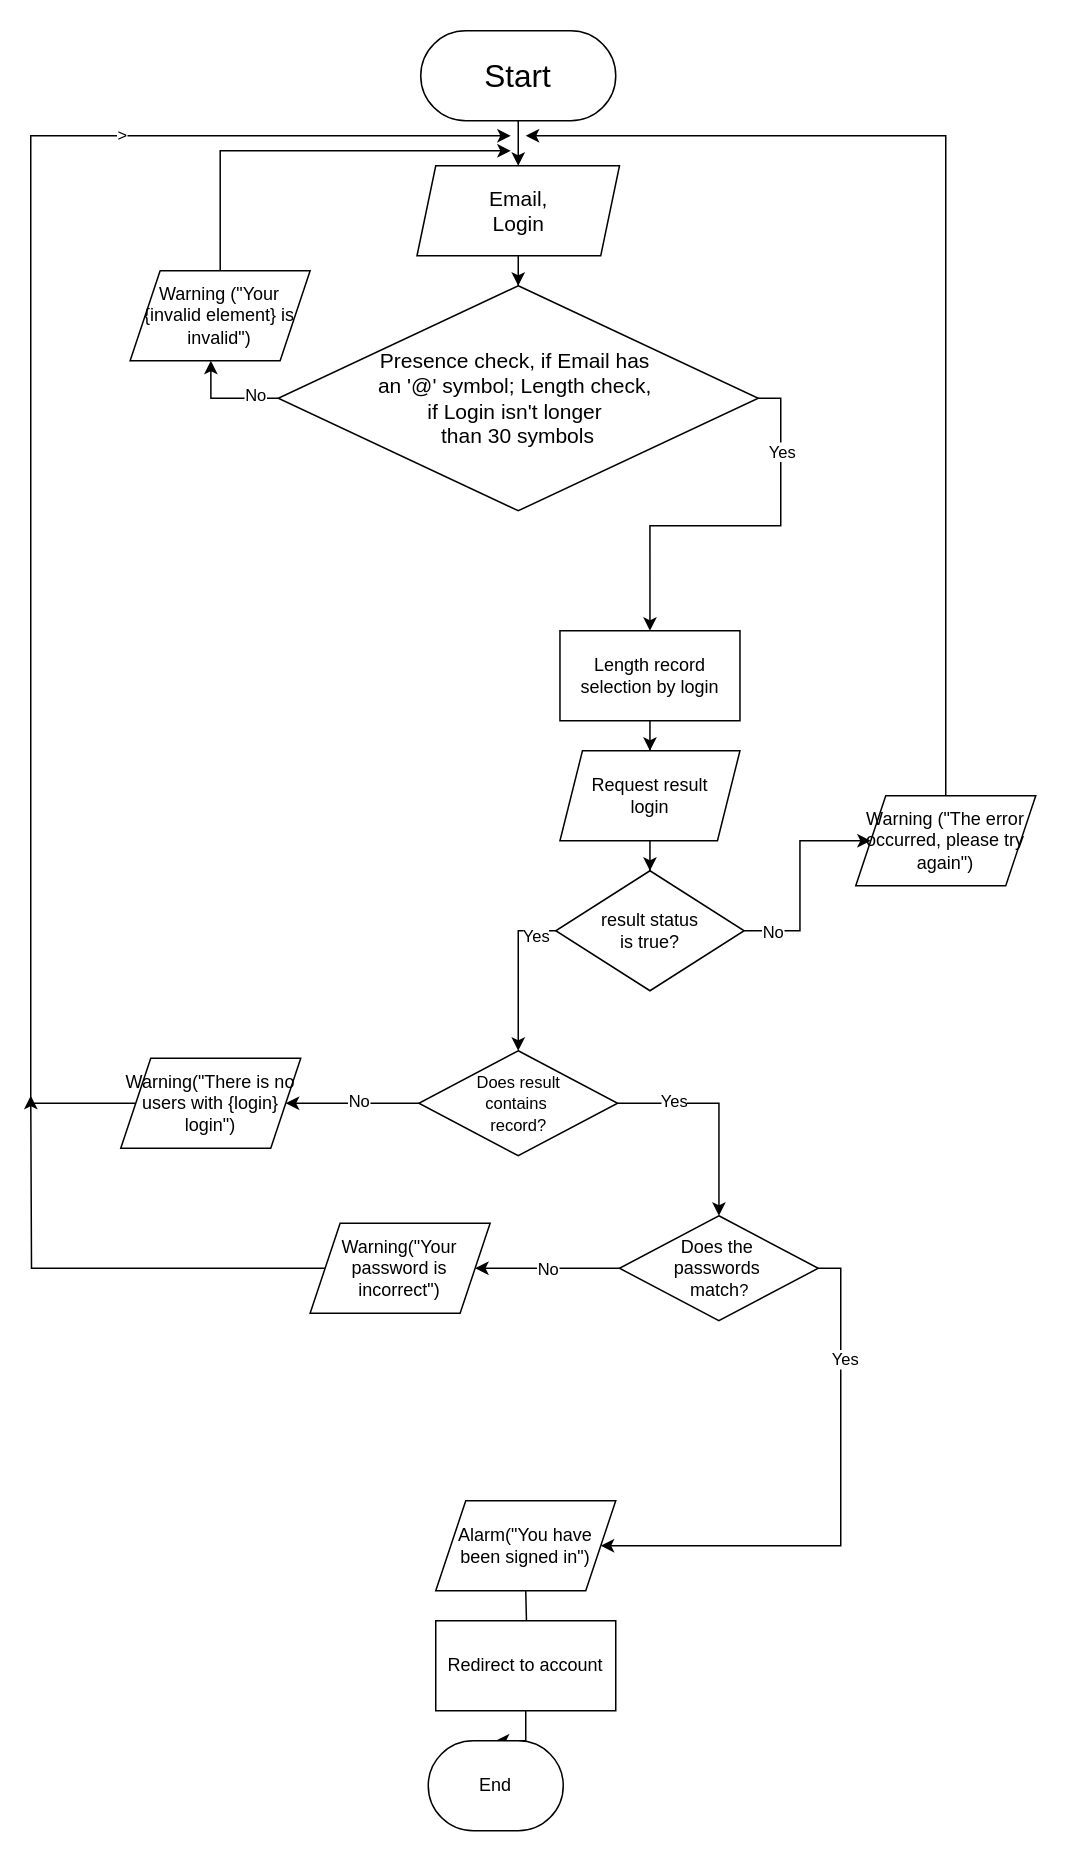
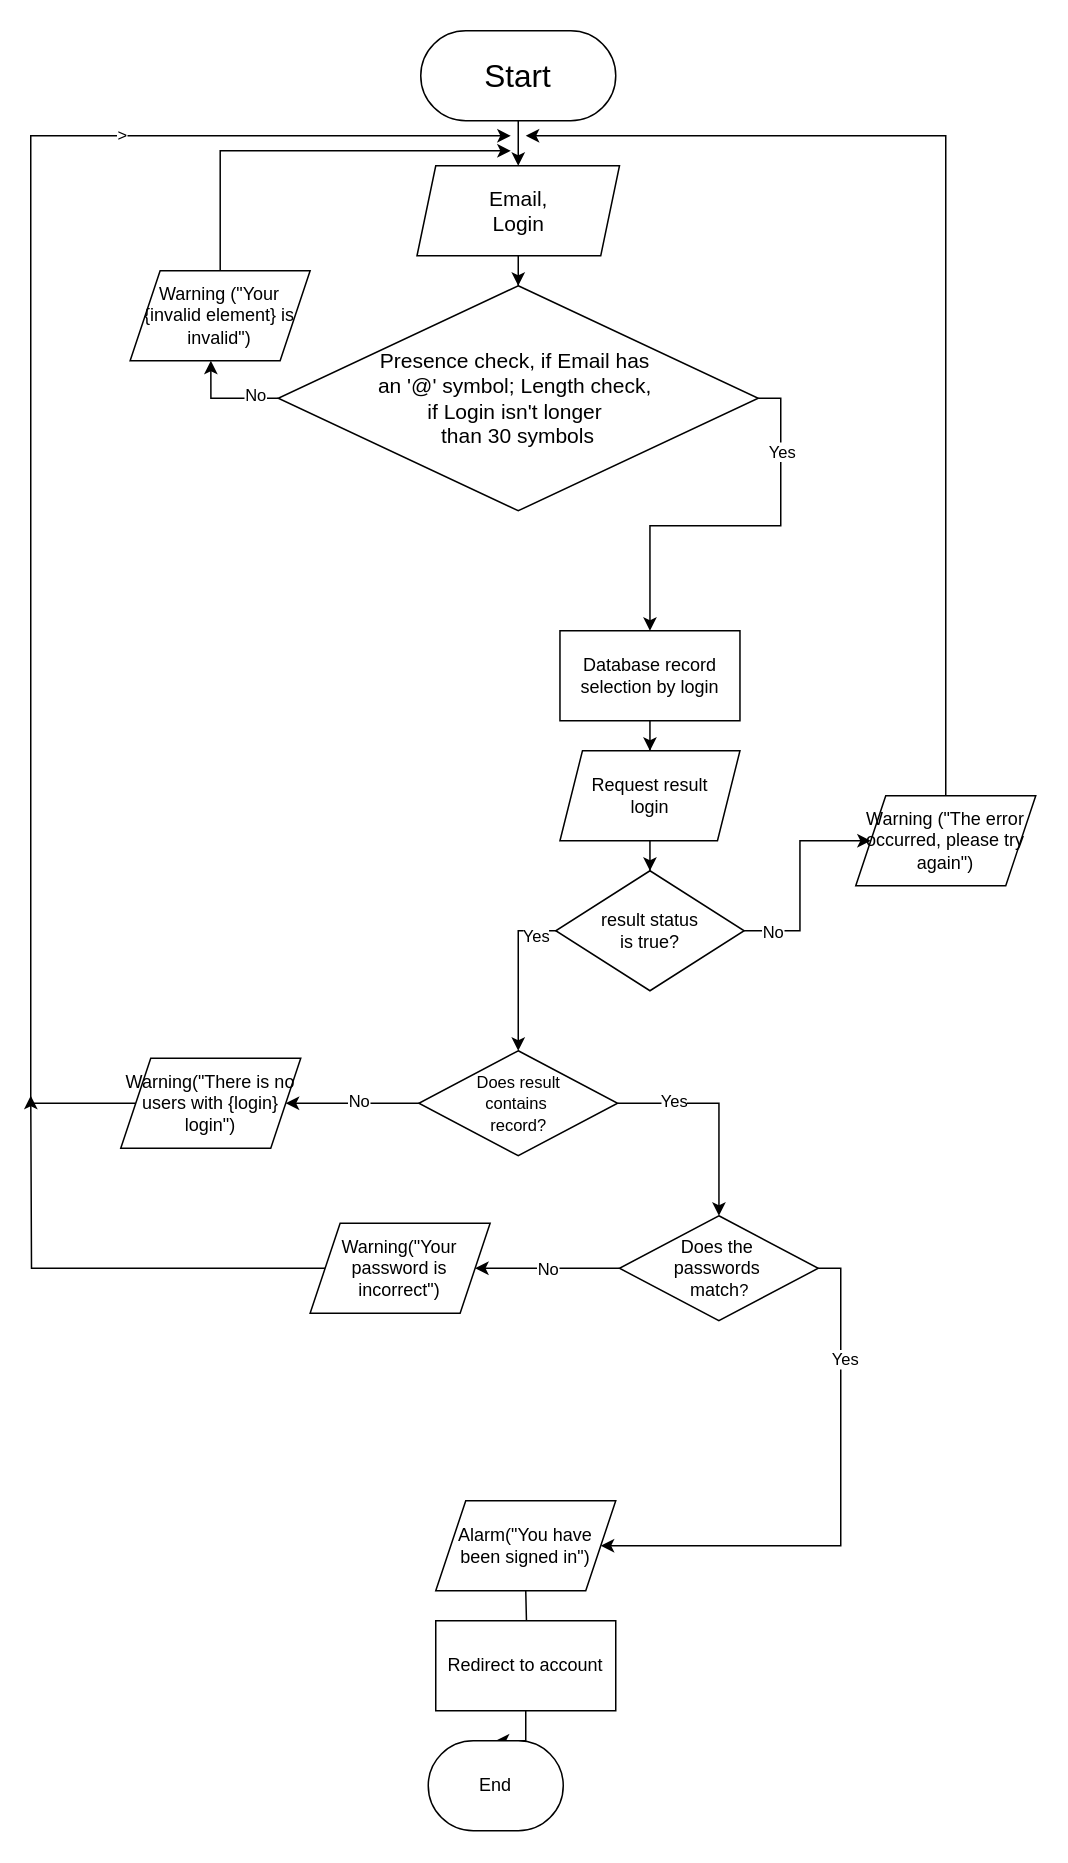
node "Length record selection by login": label "Length record selection by login" -> "Database record selection by login"
